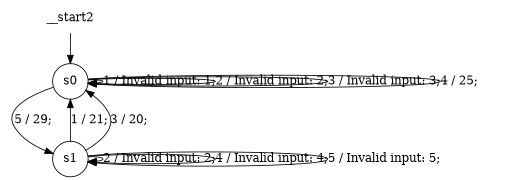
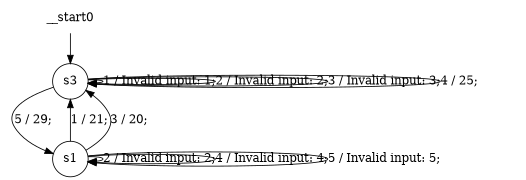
node "__start2": label "__start2" -> "__start0"
node "s0": label "s0" -> "s3"
